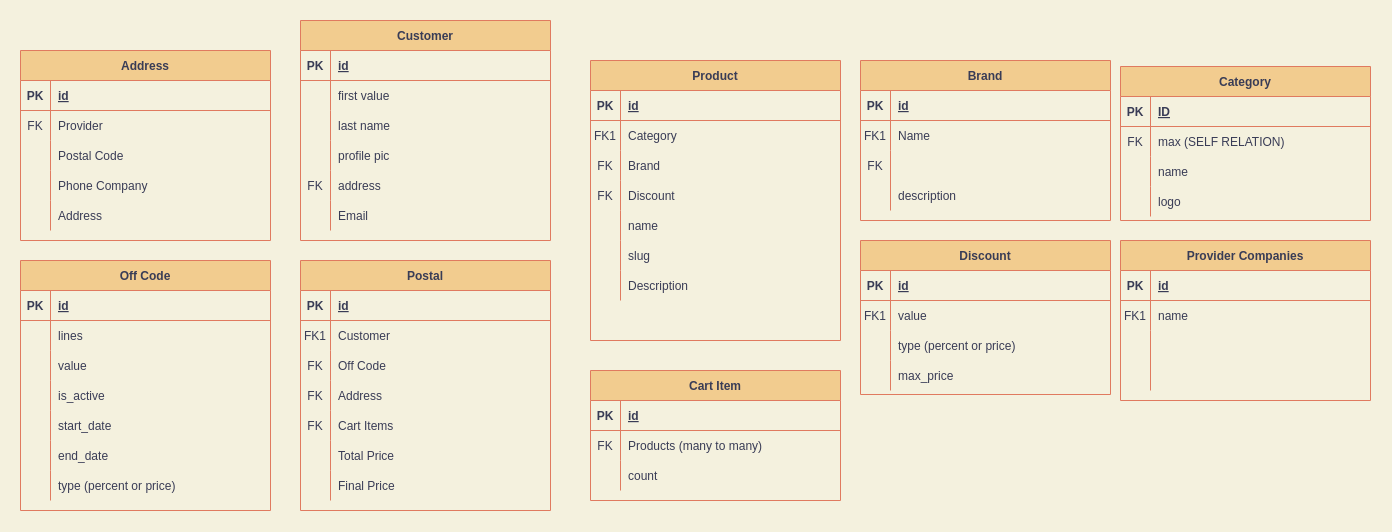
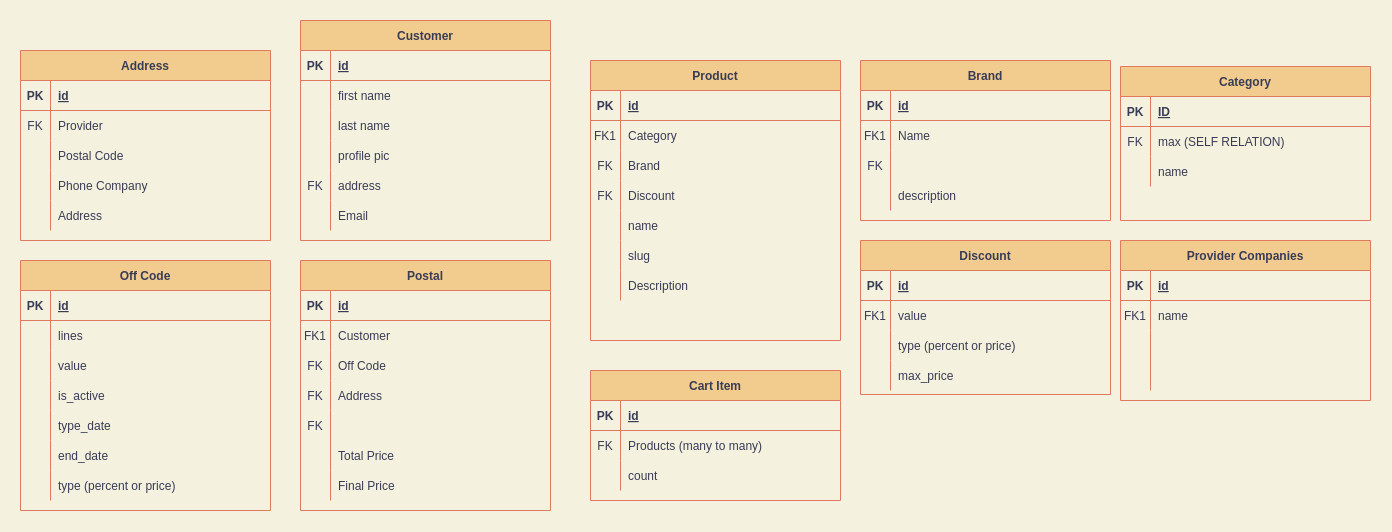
node "first value": label "first value" -> "first name"
node "logo": removed
node "start_date": label "start_date" -> "type_date"
node "Cart Items": removed
